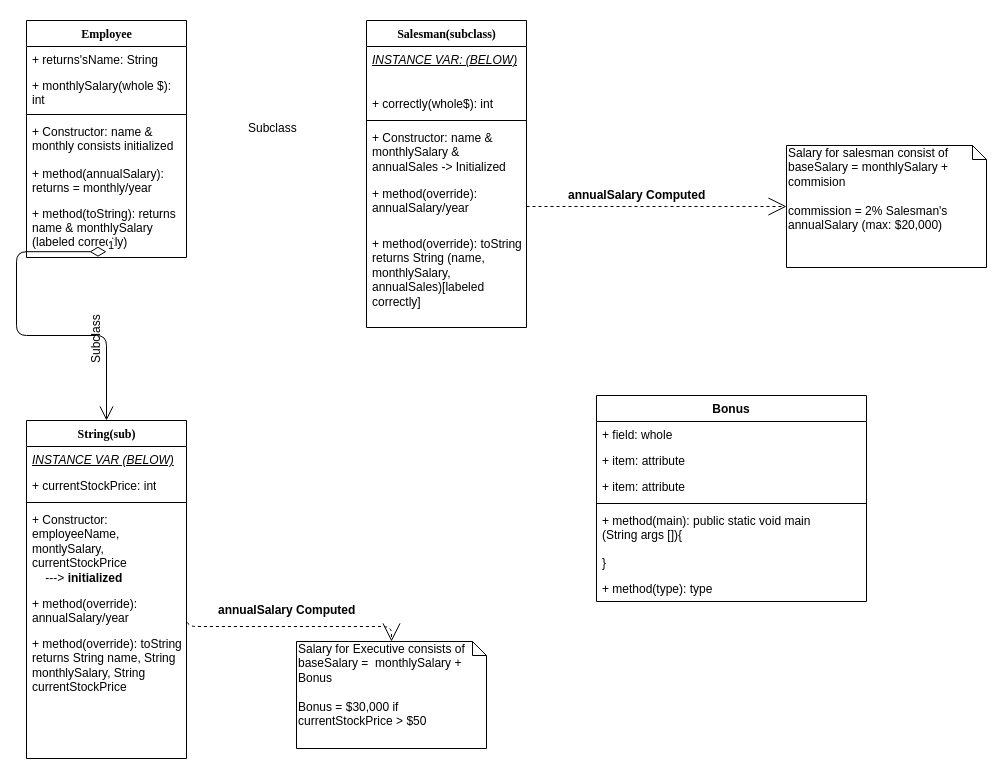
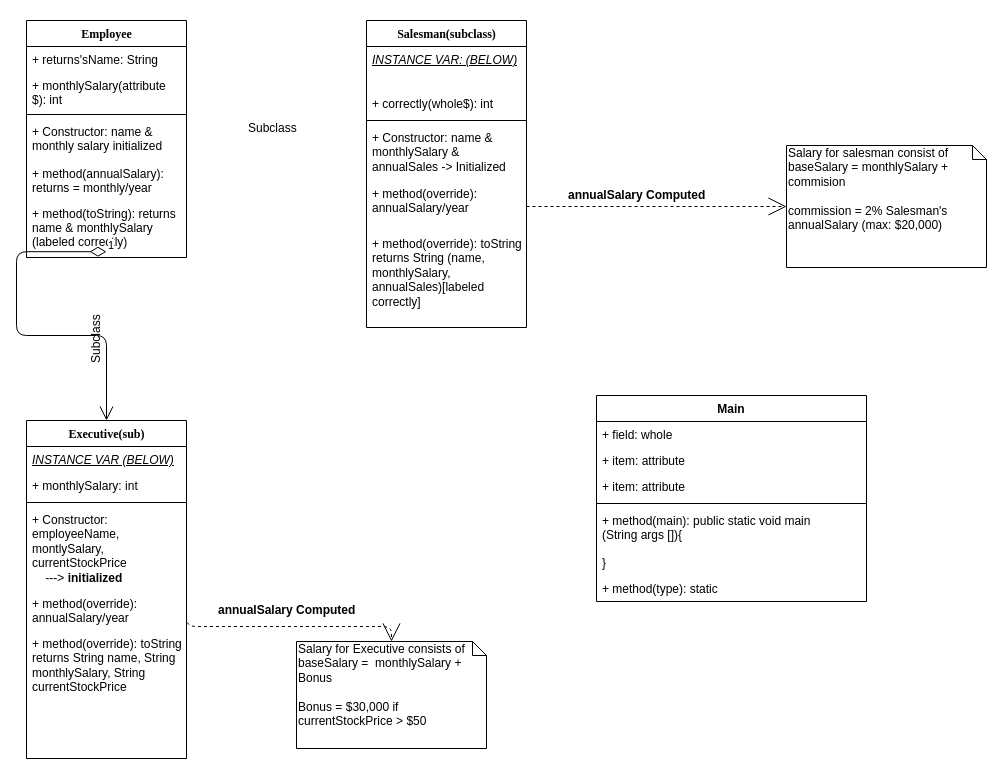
node "+ monthlySalary(whole $): int": label "+ monthlySalary(whole $): int" -> "+ monthlySalary(attribute $): int"
node "+ Constructor: name & monthly consists initialized": label "+ Constructor: name & monthly consists initialized" -> "+ Constructor: name & monthly salary initialized"
node "Bonus": label "Bonus" -> "Main"
node "String(sub)": label "String(sub)" -> "Executive(sub)"
node "+ currentStockPrice: int": label "+ currentStockPrice: int" -> "+ monthlySalary: int"
node "+ method(type): type": label "+ method(type): type" -> "+ method(type): static"
